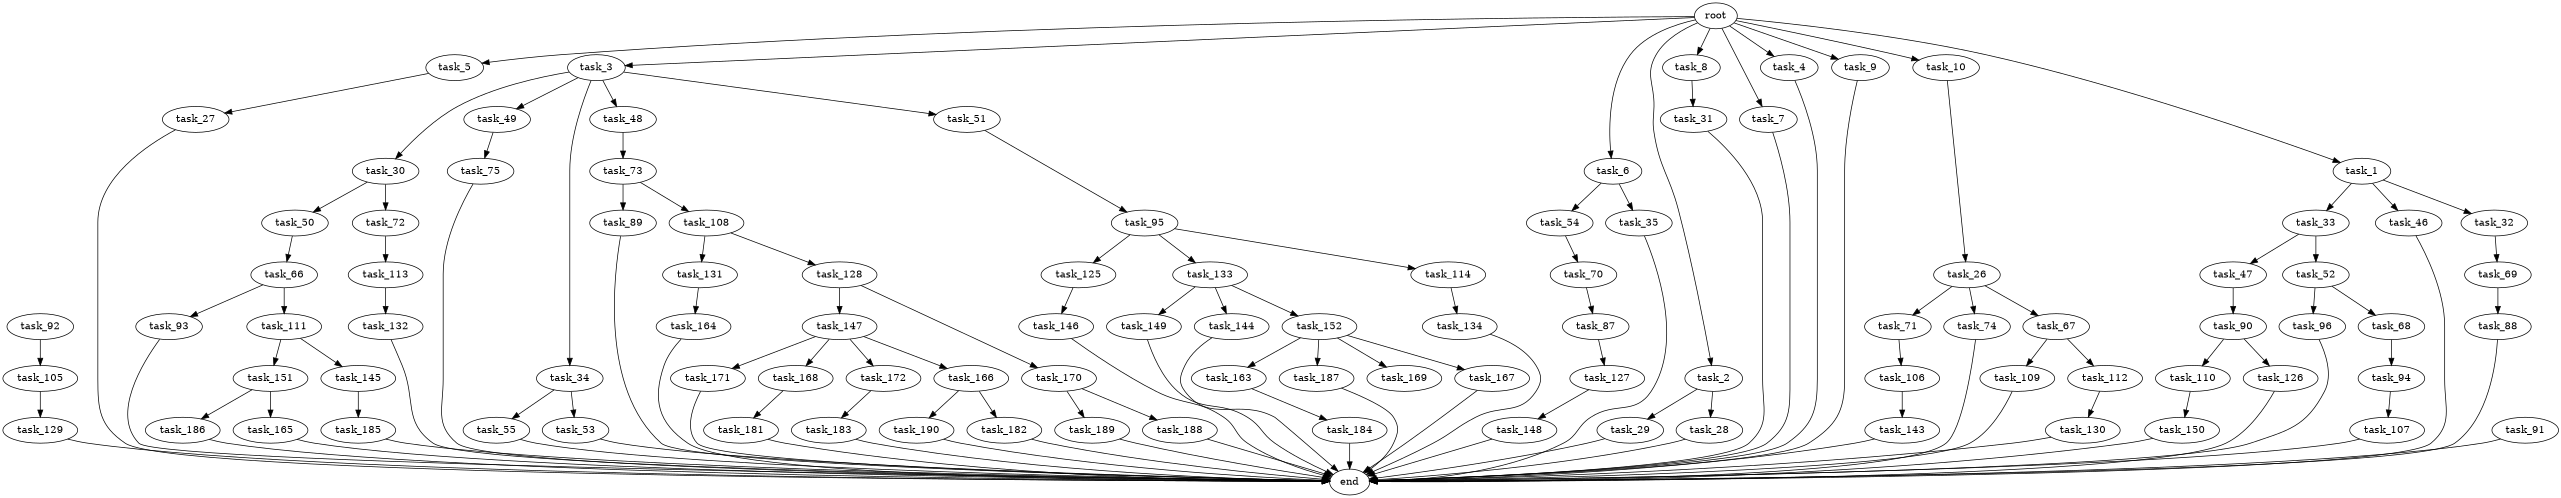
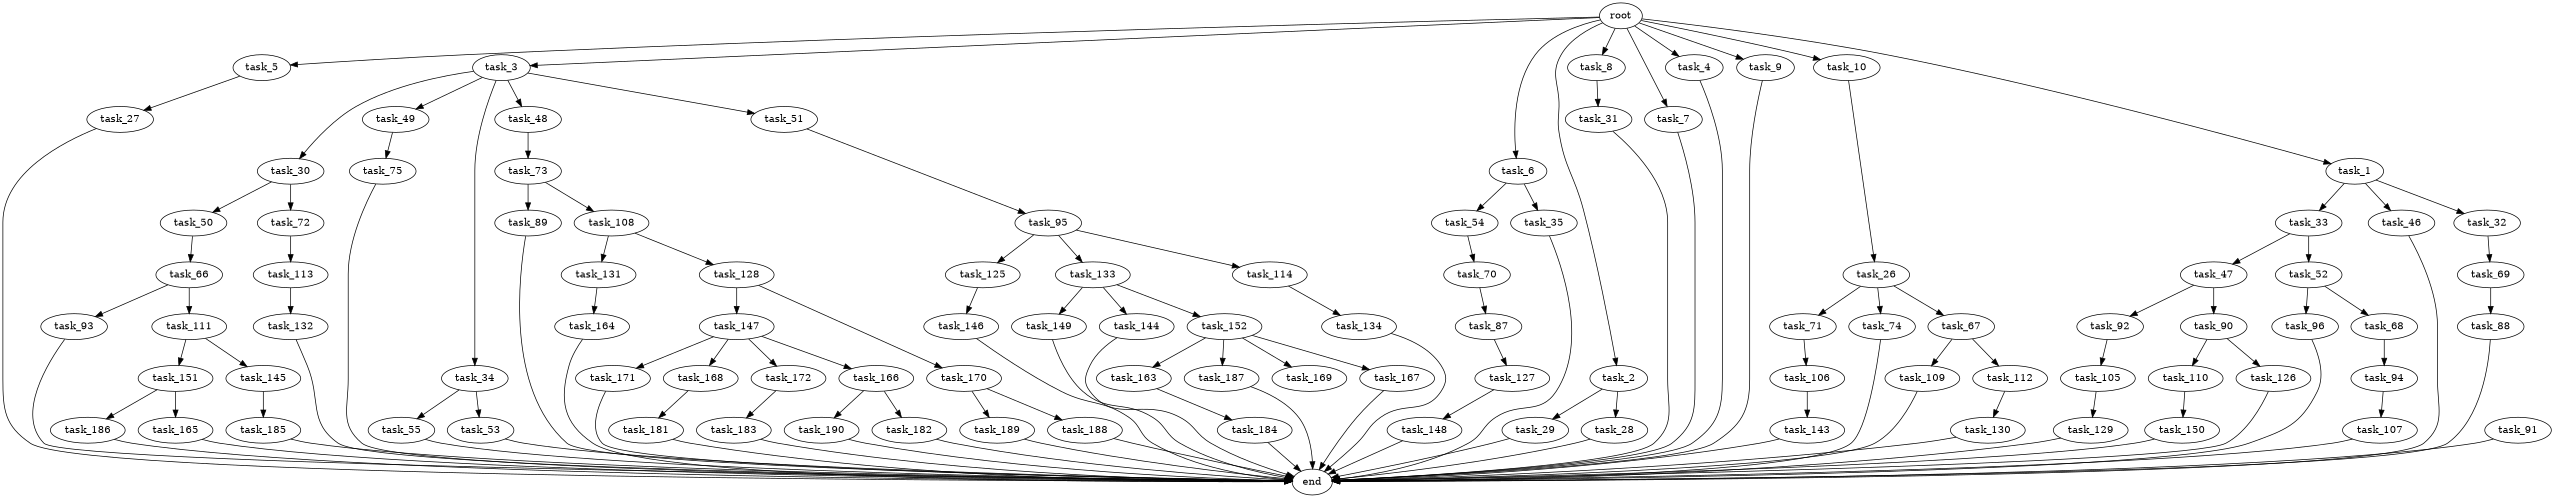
edge "task_47" -> "task_92": added
